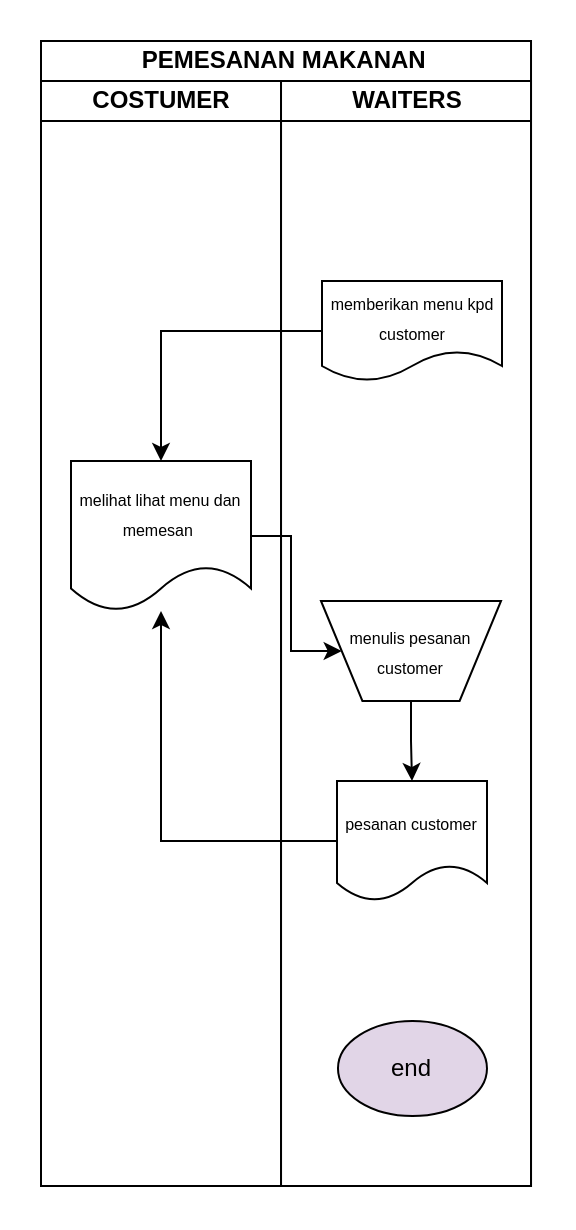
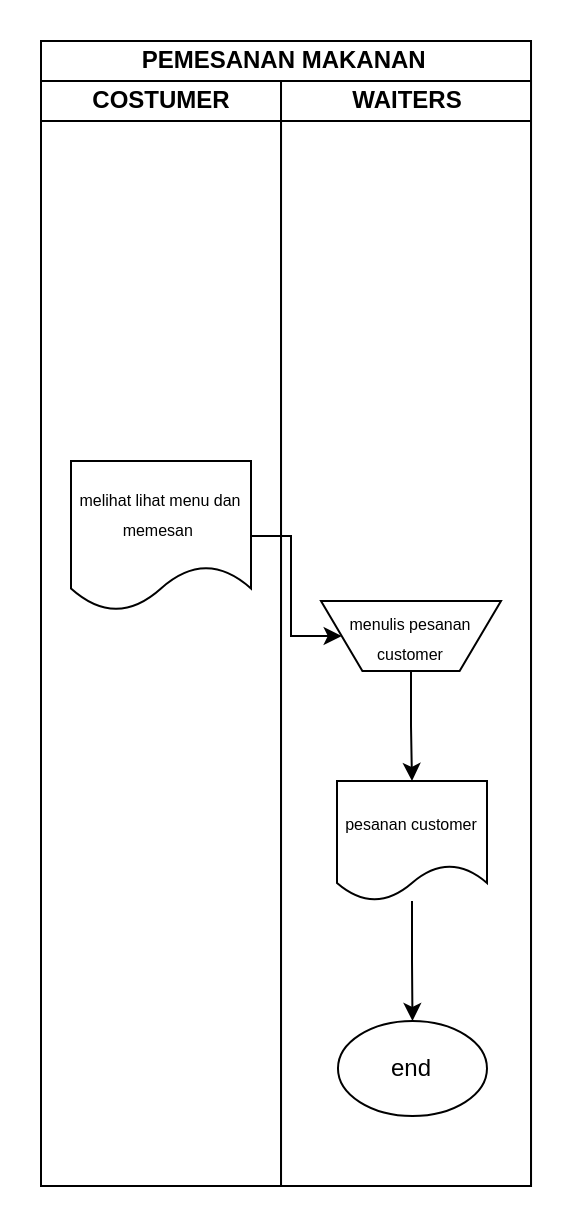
edge "memberikan menu kpd customer" -> "melihat lihat menu dan memesan": removed
node "memberikan menu kpd customer": removed
node "menulis pesanan customer": size 180x100 -> 180x70
edge "pesanan customer" -> "melihat lihat menu dan memesan": now "pesanan customer" -> "end"
node "end": fillcolor #e1d5e7 -> #ffffff
